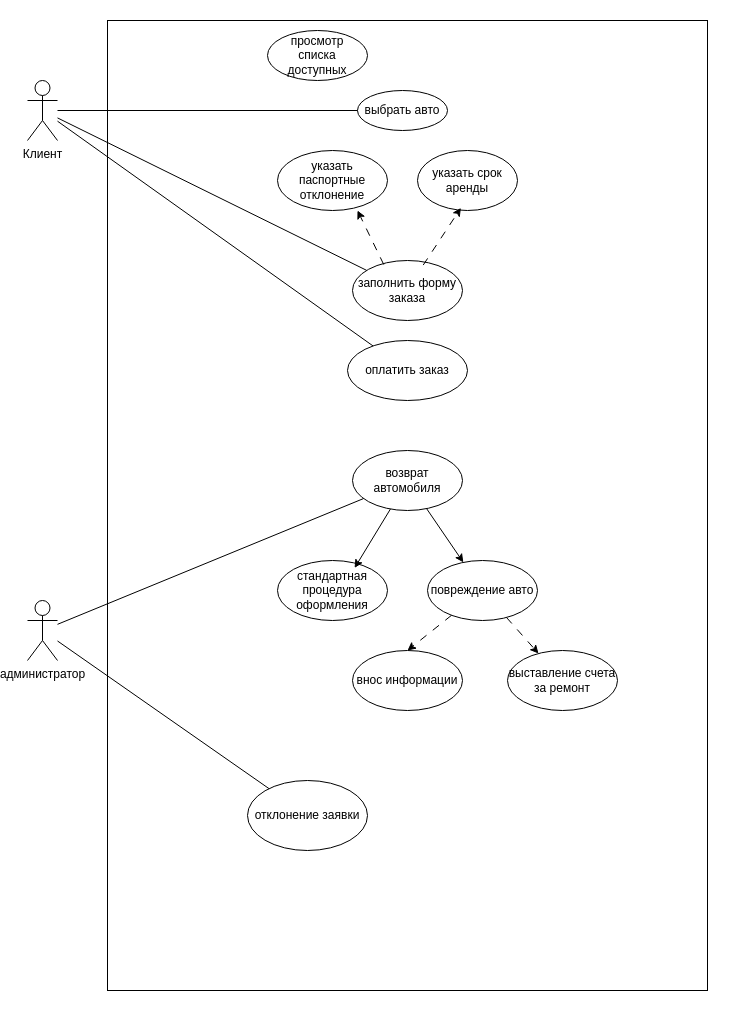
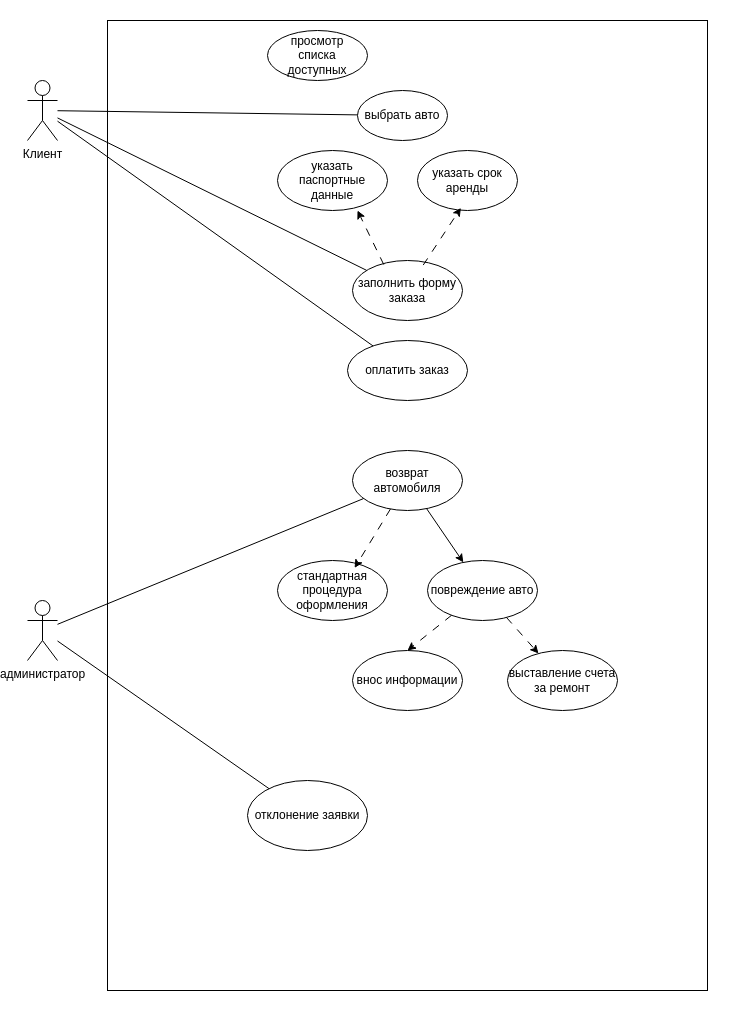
node "выбрать авто": size 90x40 -> 90x50
node "указать паспортные отклонение": label "указать паспортные отклонение" -> "указать паспортные данные"
edge "возврат автомобиля" -> "стандартная процедура оформления": style solid -> dashed
